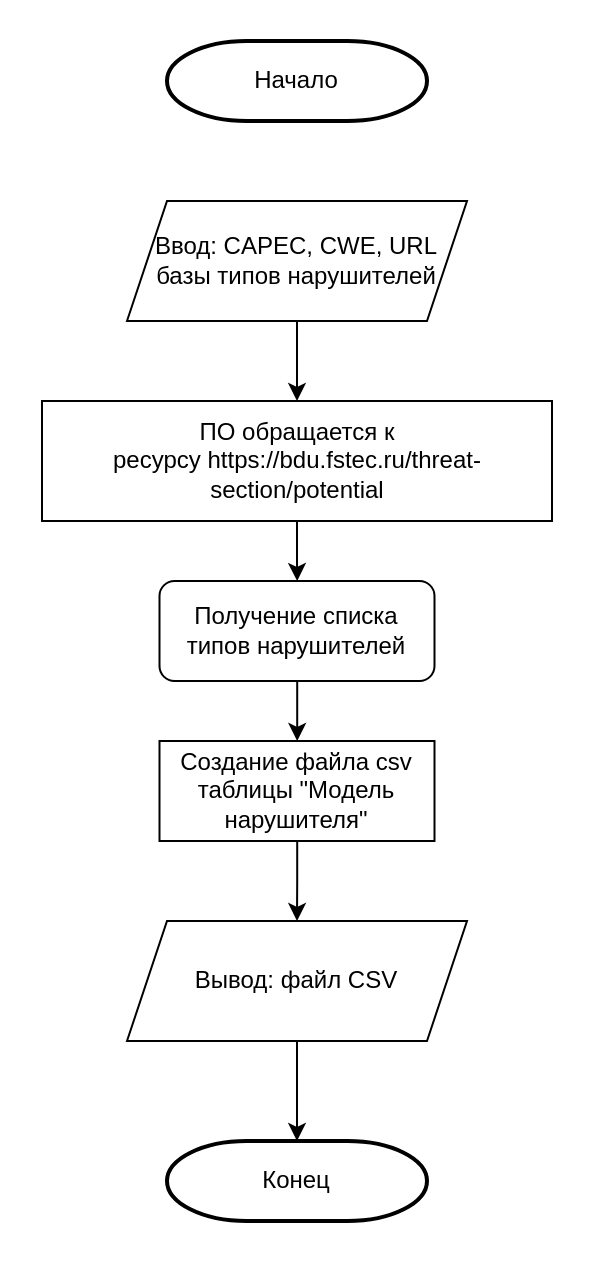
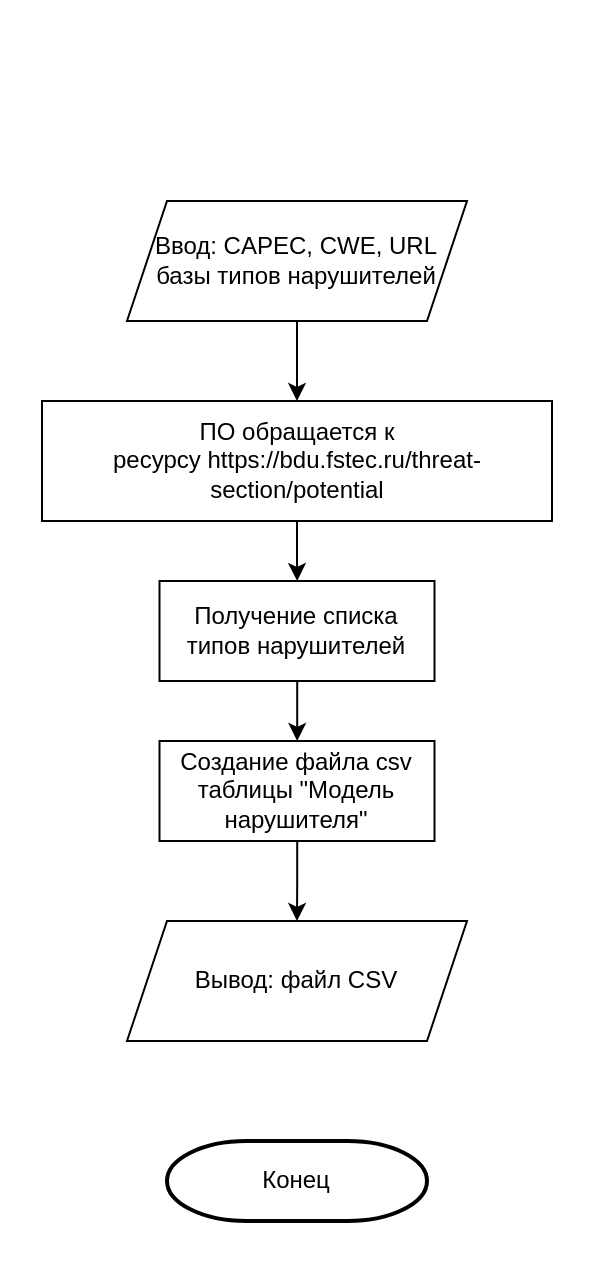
node "Начало": removed
node "Получение списка типов нарушителей": shape rounded rectangle -> rectangle
edge "Вывод: файл CSV" -> "Конец": removed
